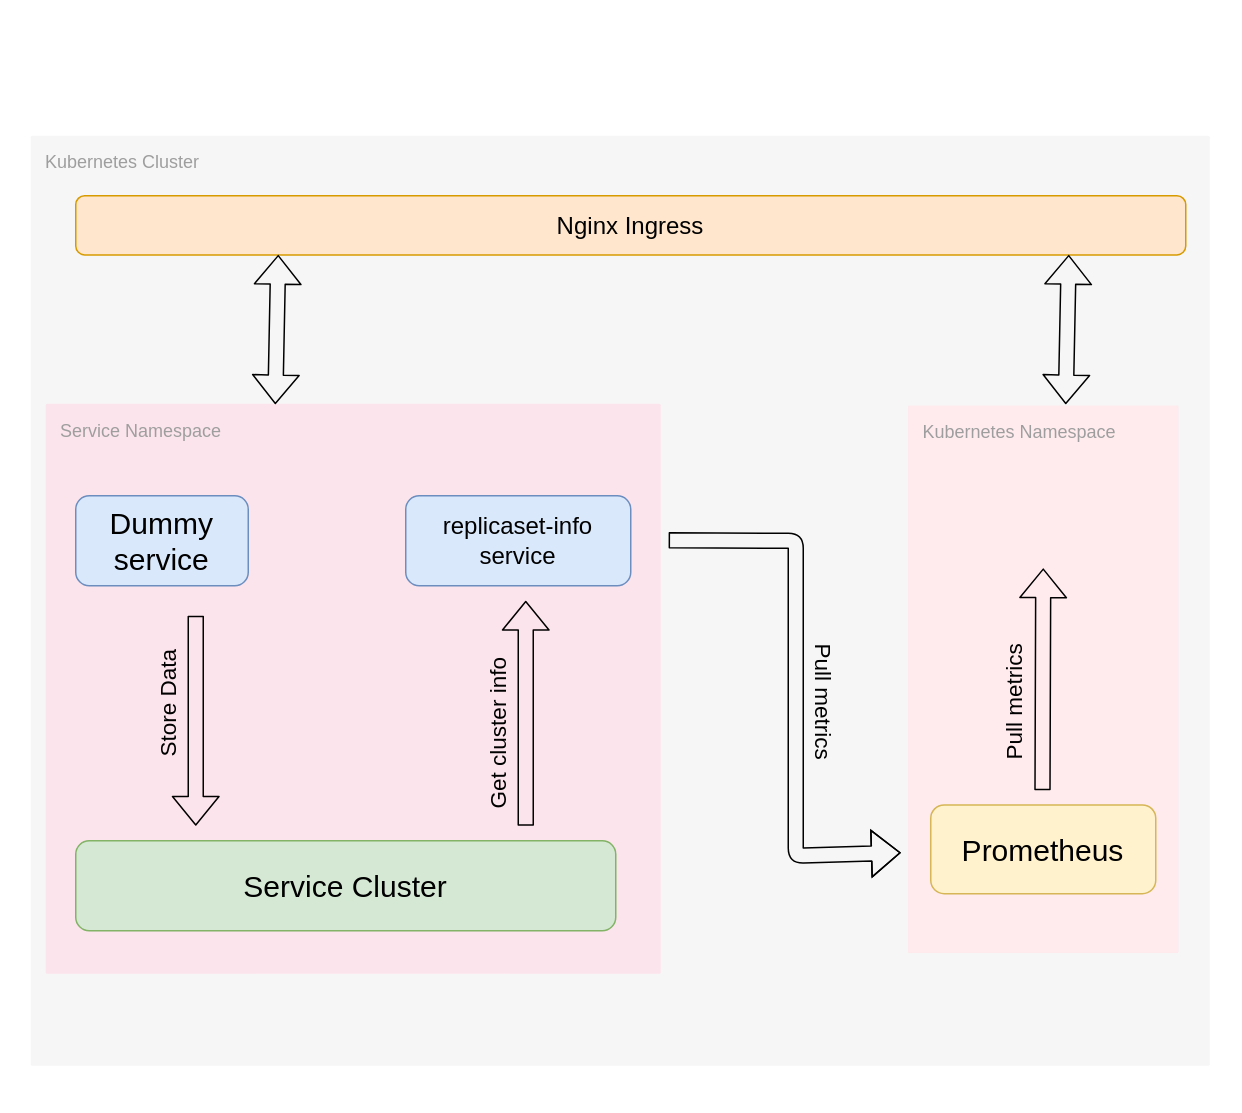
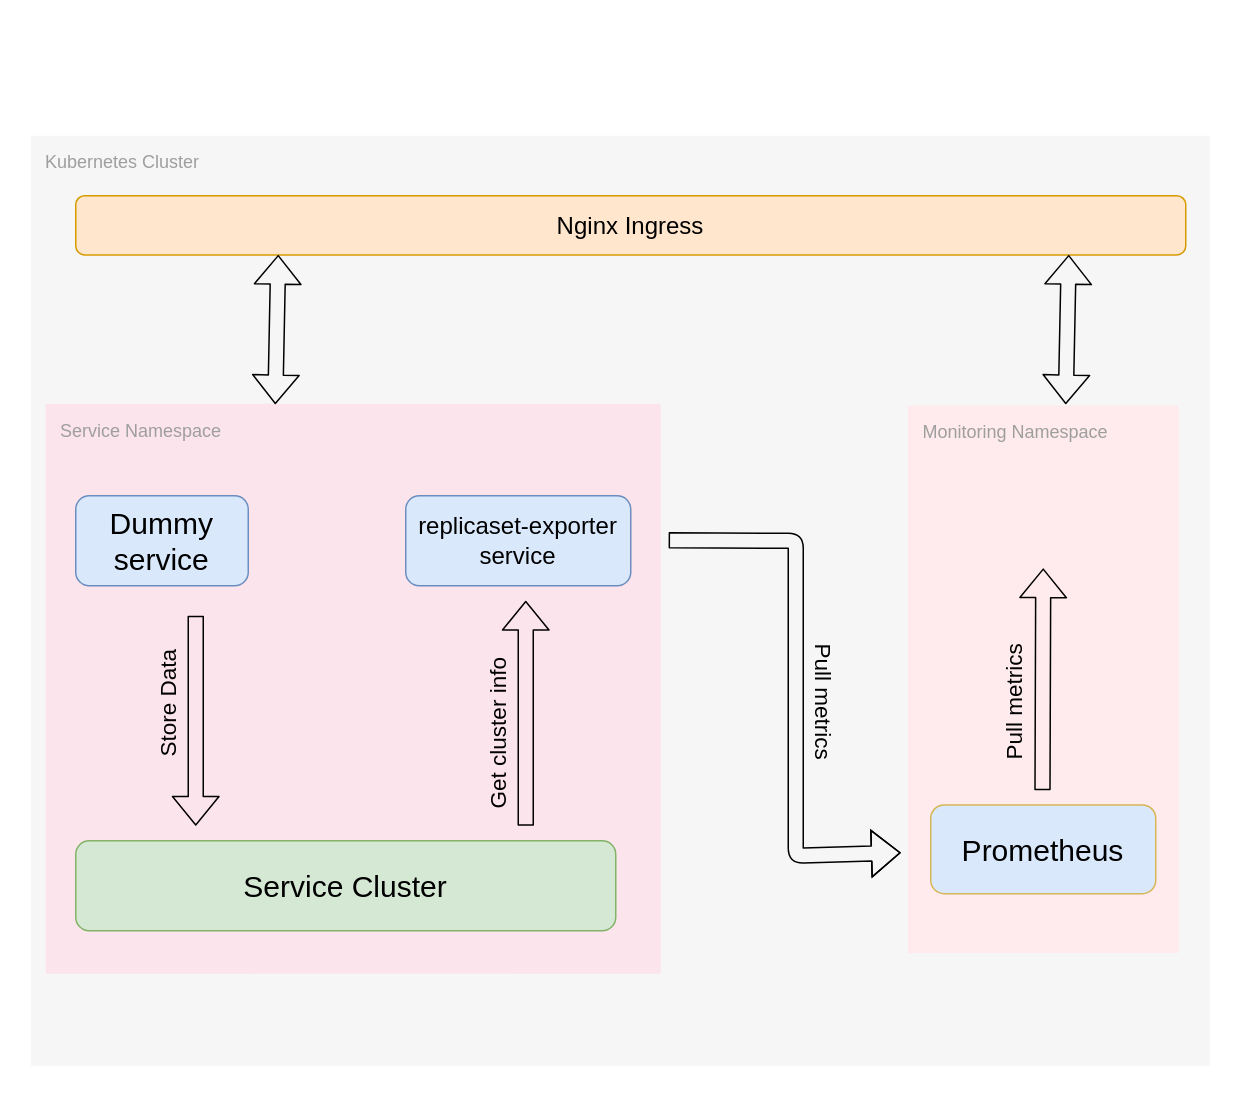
node "Kubernetes Namespace": label "Kubernetes Namespace" -> "Monitoring Namespace"
node "replicaset-info service": label "replicaset-info service" -> "replicaset-exporter service"
node "Prometheus": fillcolor #fff2cc -> #dae8fc
